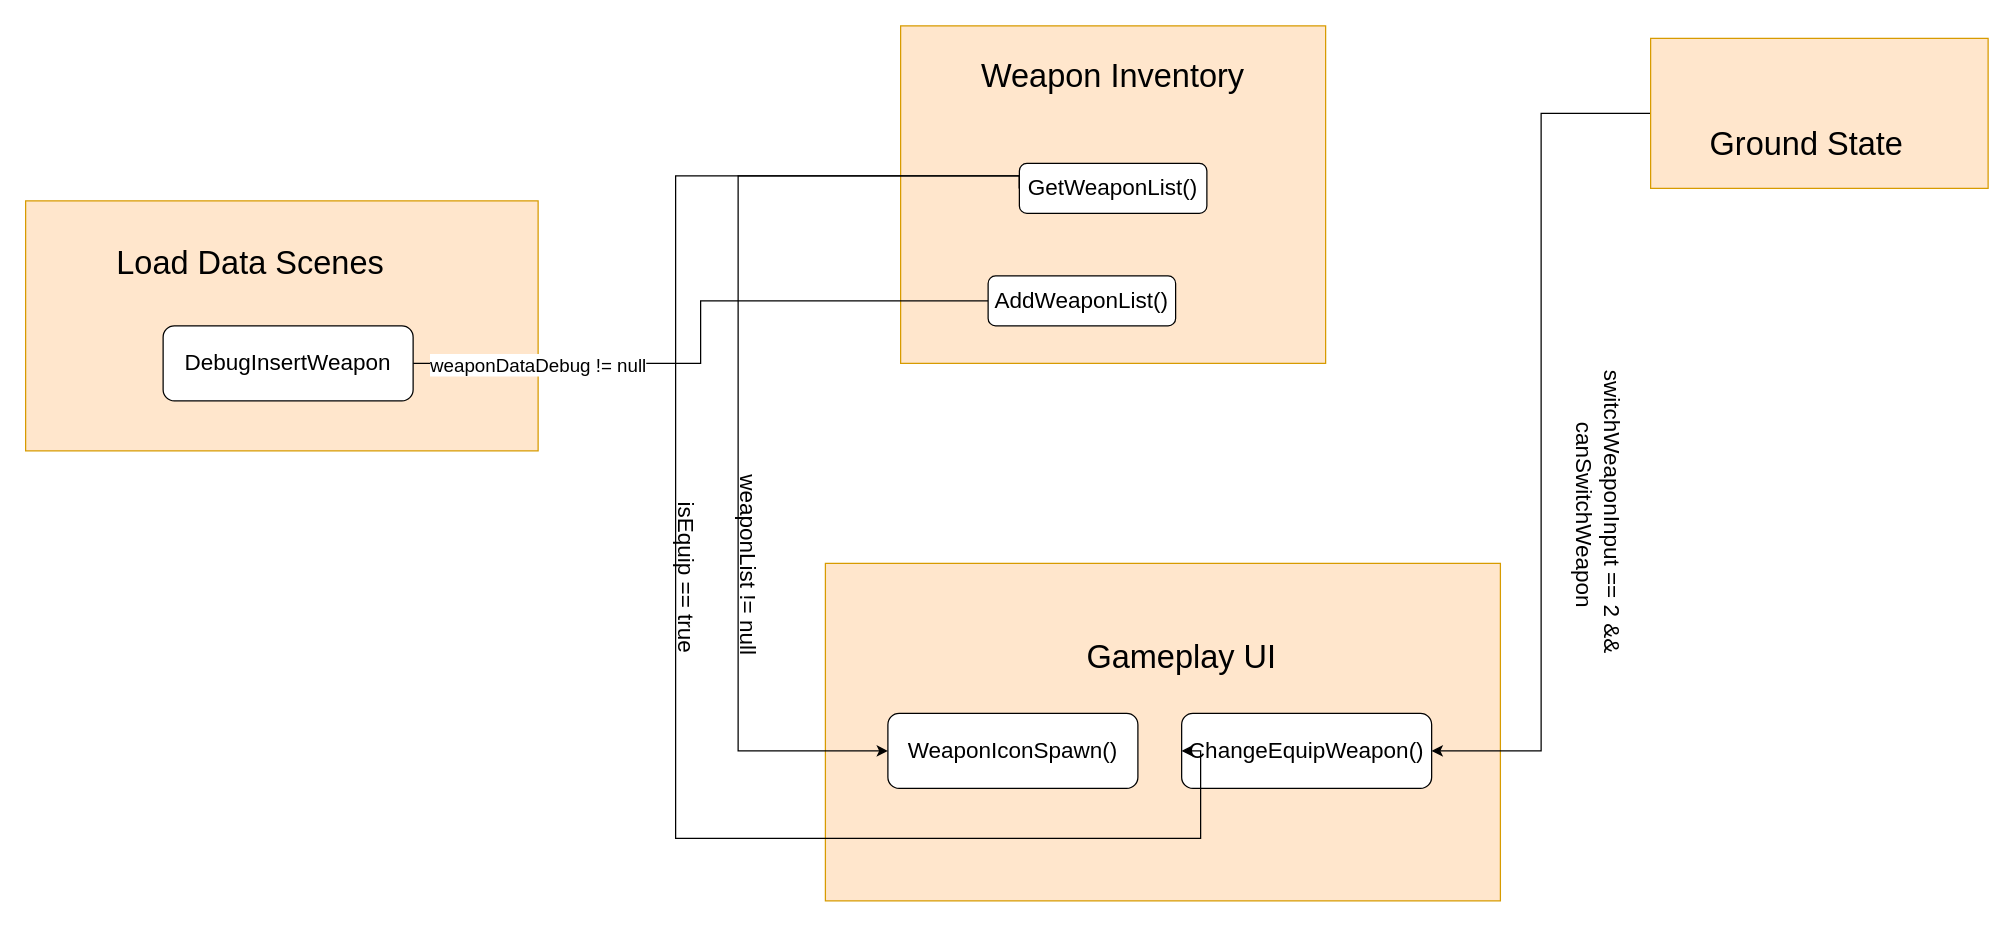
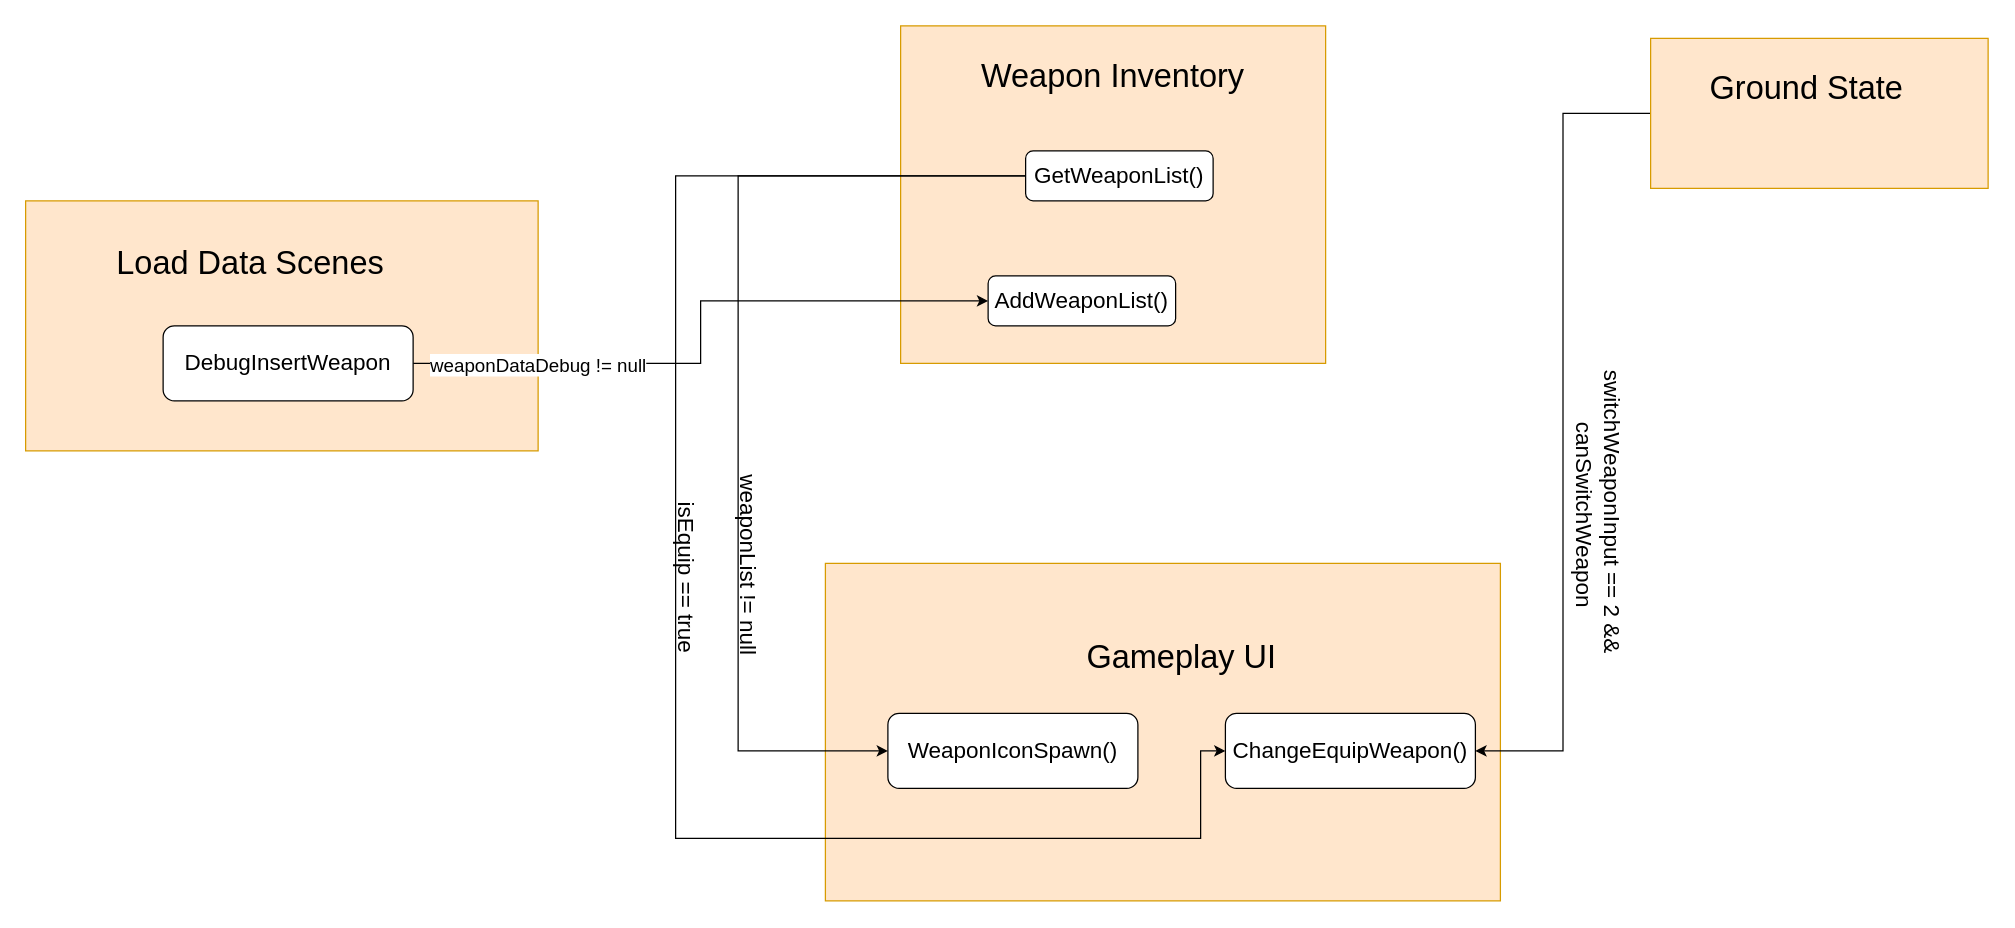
node "Ground State": moved (1807, 144) -> (1807, 88)
node "GetWeaponList()": moved (1113, 188) -> (1119, 176)
edge "AddWeaponList()" -- "DebugInsertWeapon": arrowhead none -> classic
node "ChangeEquipWeapon()": moved (1307, 751) -> (1350, 751)
